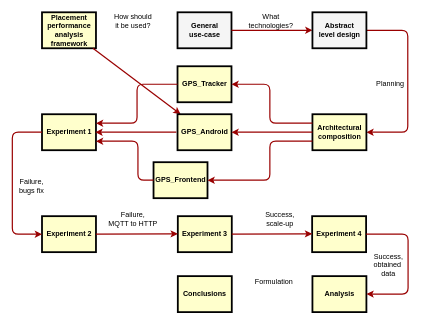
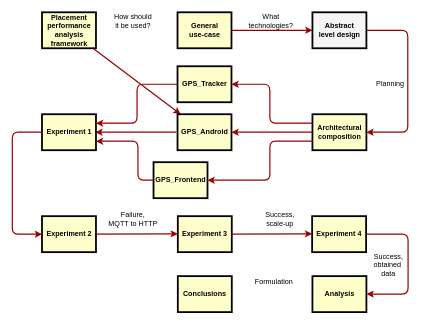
node "General use-case": fillcolor #f5f5f5 -> #ffffcc
node "Failure, bugs fix": removed
